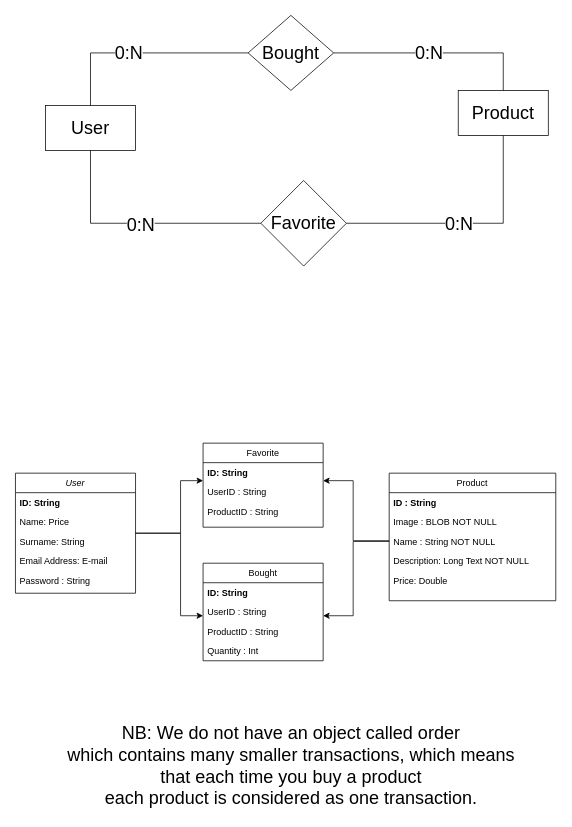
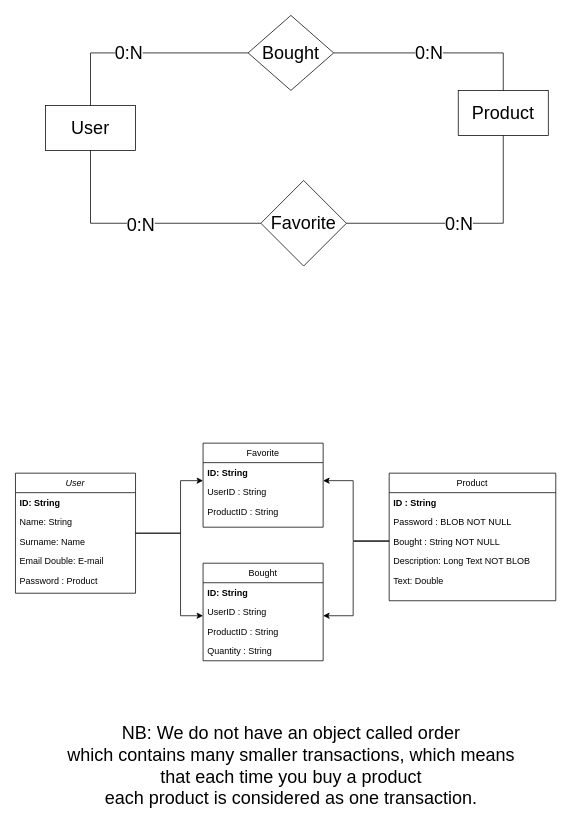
node "Name: Price": label "Name: Price" -> "Name: String"
node "Image : BLOB NOT NULL": label "Image : BLOB NOT NULL" -> "Password : BLOB NOT NULL"
node "Surname: String": label "Surname: String" -> "Surname: Name"
node "Name : String NOT NULL": label "Name : String NOT NULL" -> "Bought : String NOT NULL"
node "Email Address: E-mail": label "Email Address: E-mail" -> "Email Double: E-mail"
node "Description: Long Text NOT NULL": label "Description: Long Text NOT NULL" -> "Description: Long Text NOT BLOB"
node "Password : String": label "Password : String" -> "Password : Product"
node "Price: Double": label "Price: Double" -> "Text: Double"
node "Quantity : Int": label "Quantity : Int" -> "Quantity : String"
